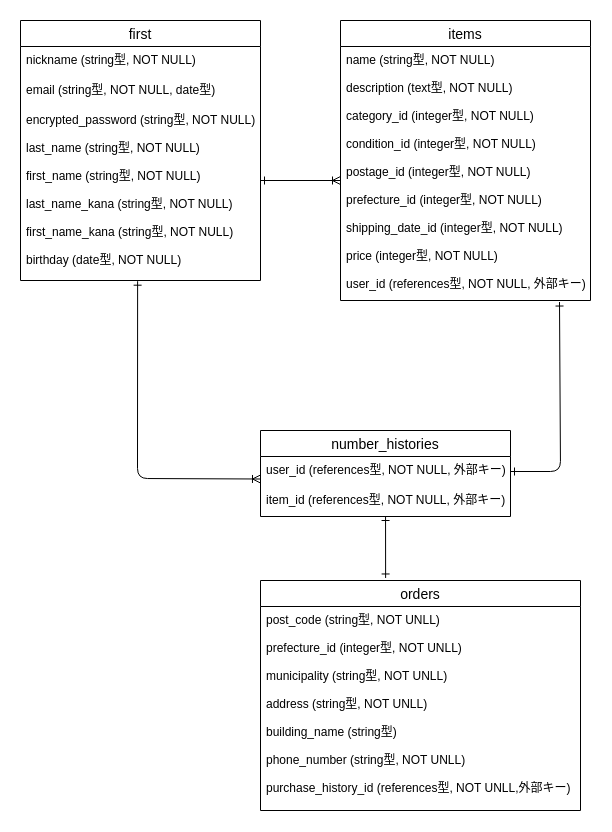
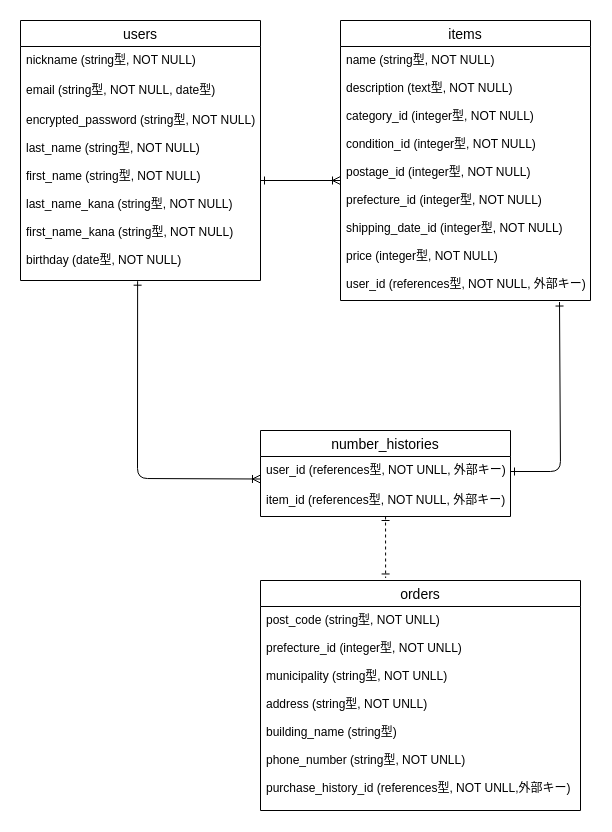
node "first": label "first" -> "users"
node "user_id (references型, NOT NULL, 外部キー)": label "user_id (references型, NOT NULL, 外部キー)" -> "user_id (references型, NOT UNLL, 外部キー)"
edge "number_histories" -- "orders": style solid -> dashed
